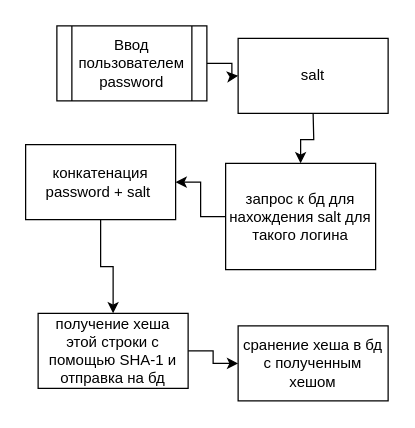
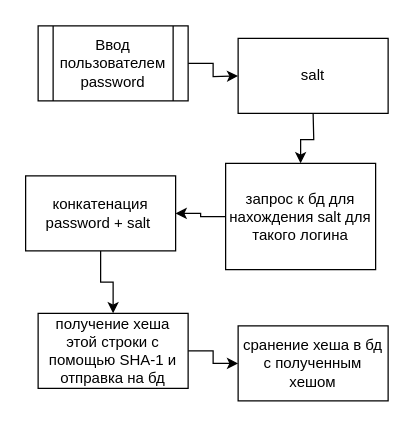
node "Ввод пользователем password": moved (132, 63) -> (113, 63)
node "конкатенация password + salt": moved (101, 182) -> (101, 213)
